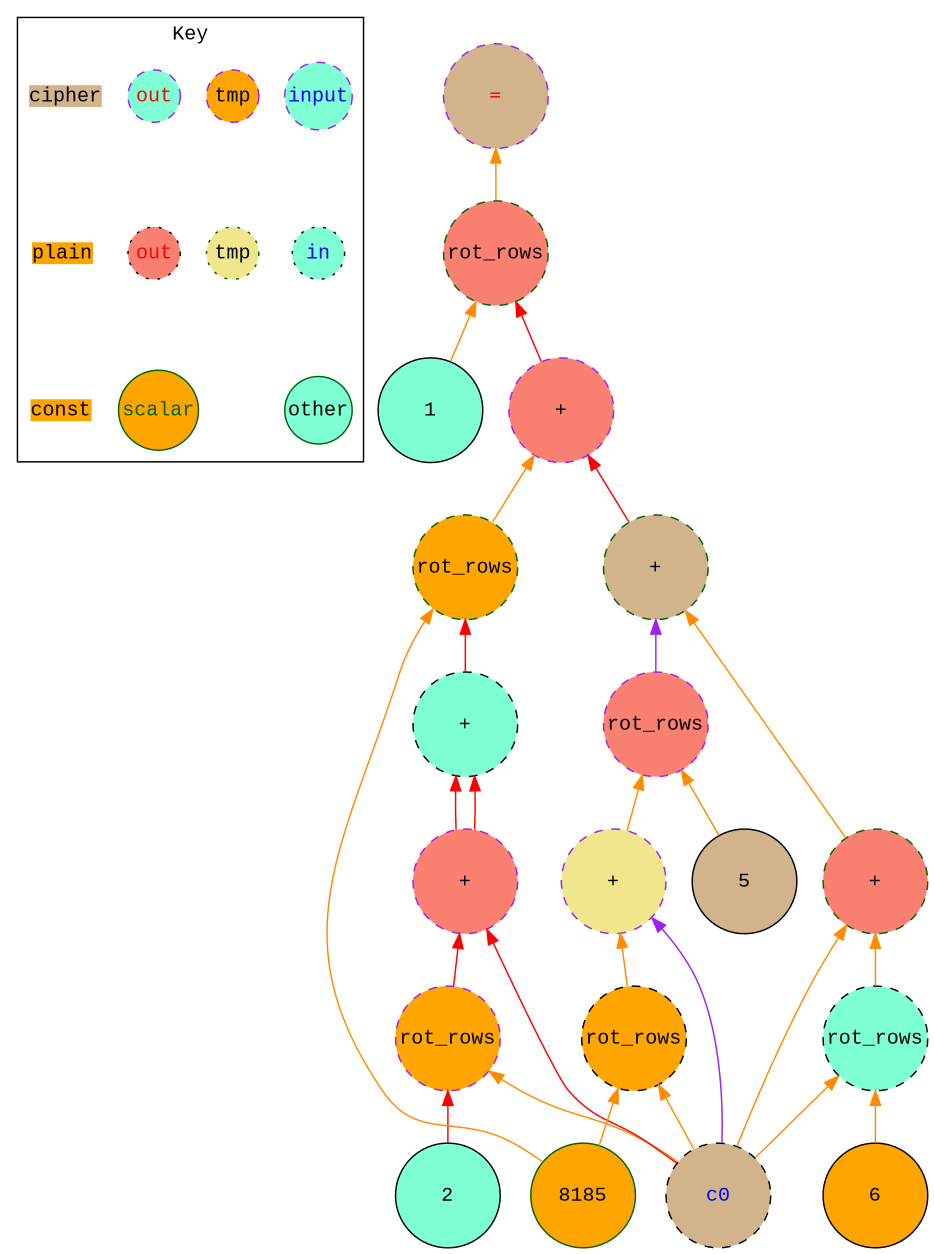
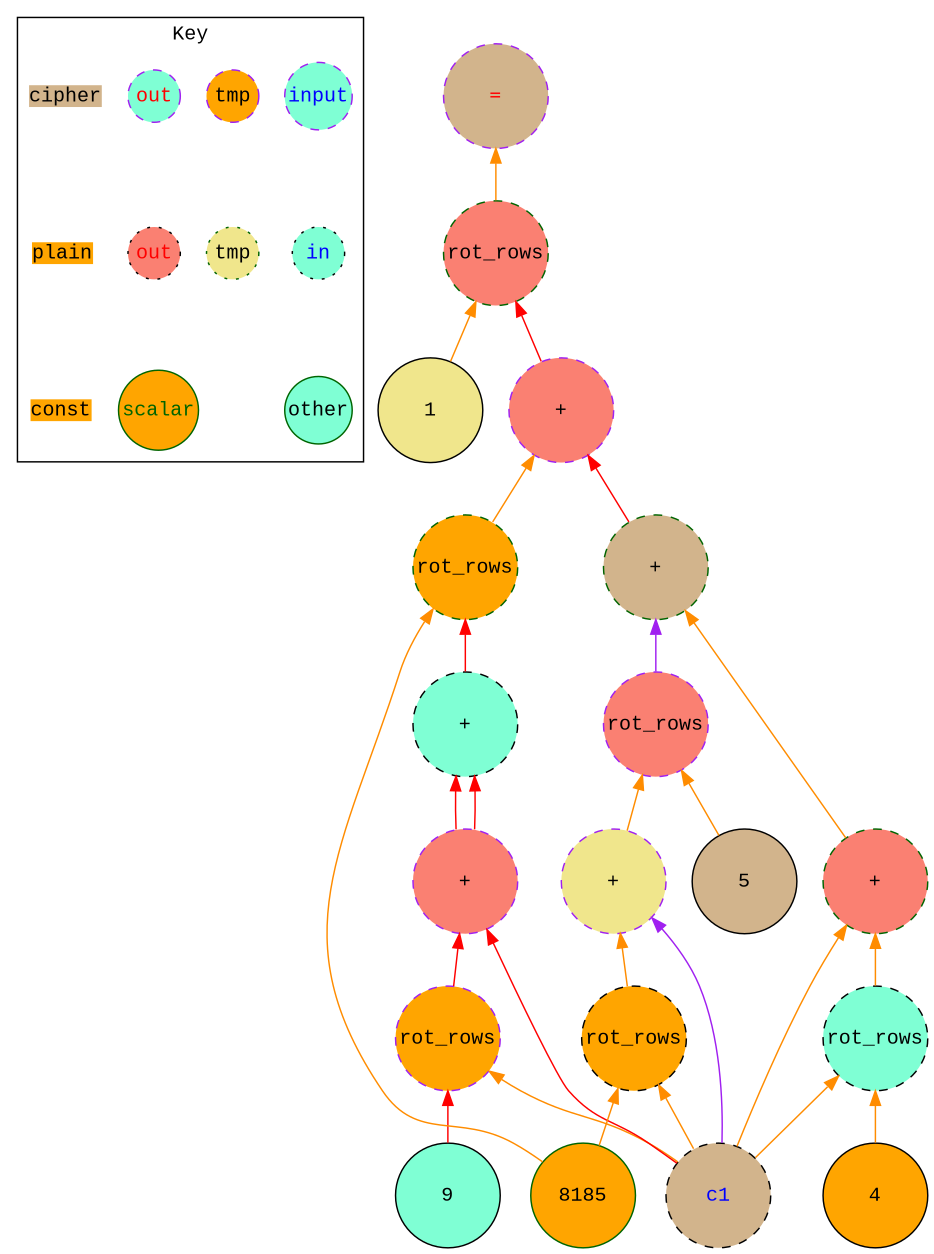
node "1": fillcolor aquamarine -> khaki
node "2": label "2" -> "9"
node "c0": label "c0" -> "c1"
node "6": label "6" -> "4"
